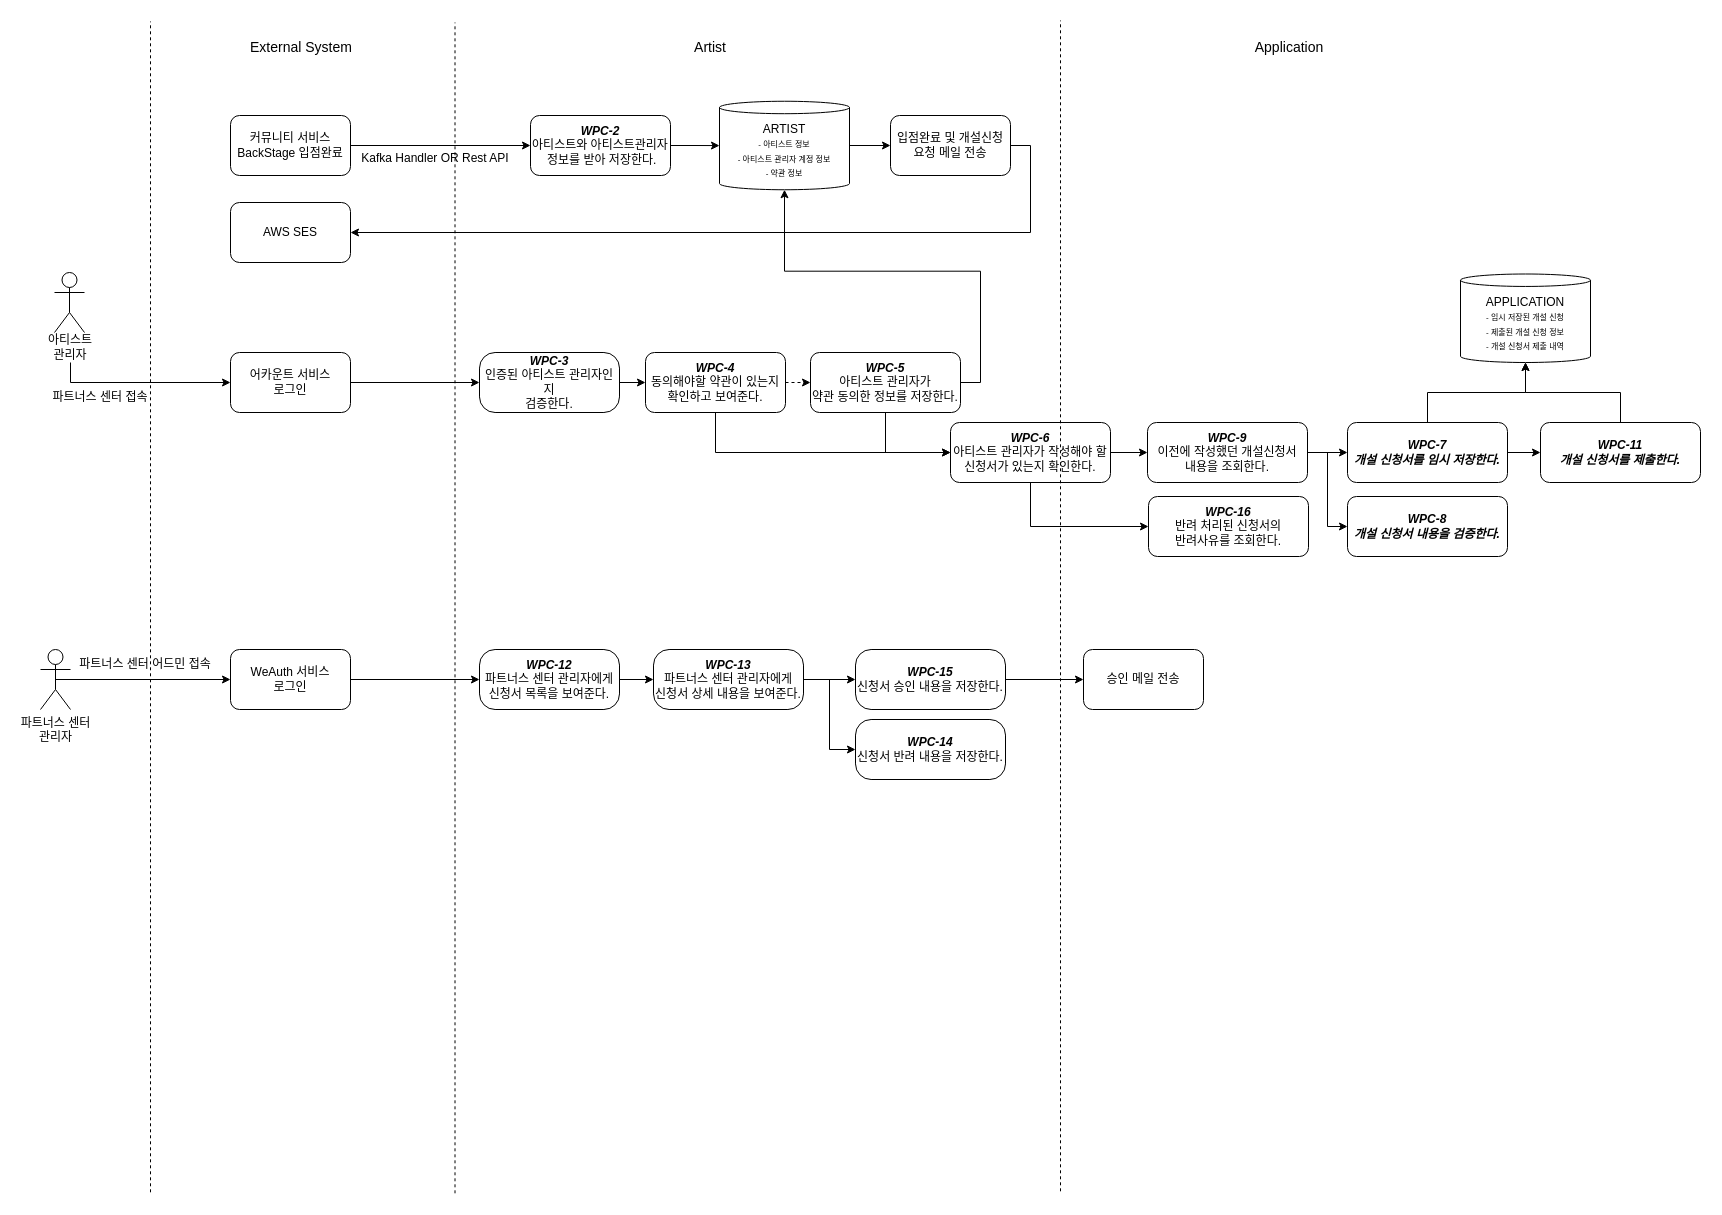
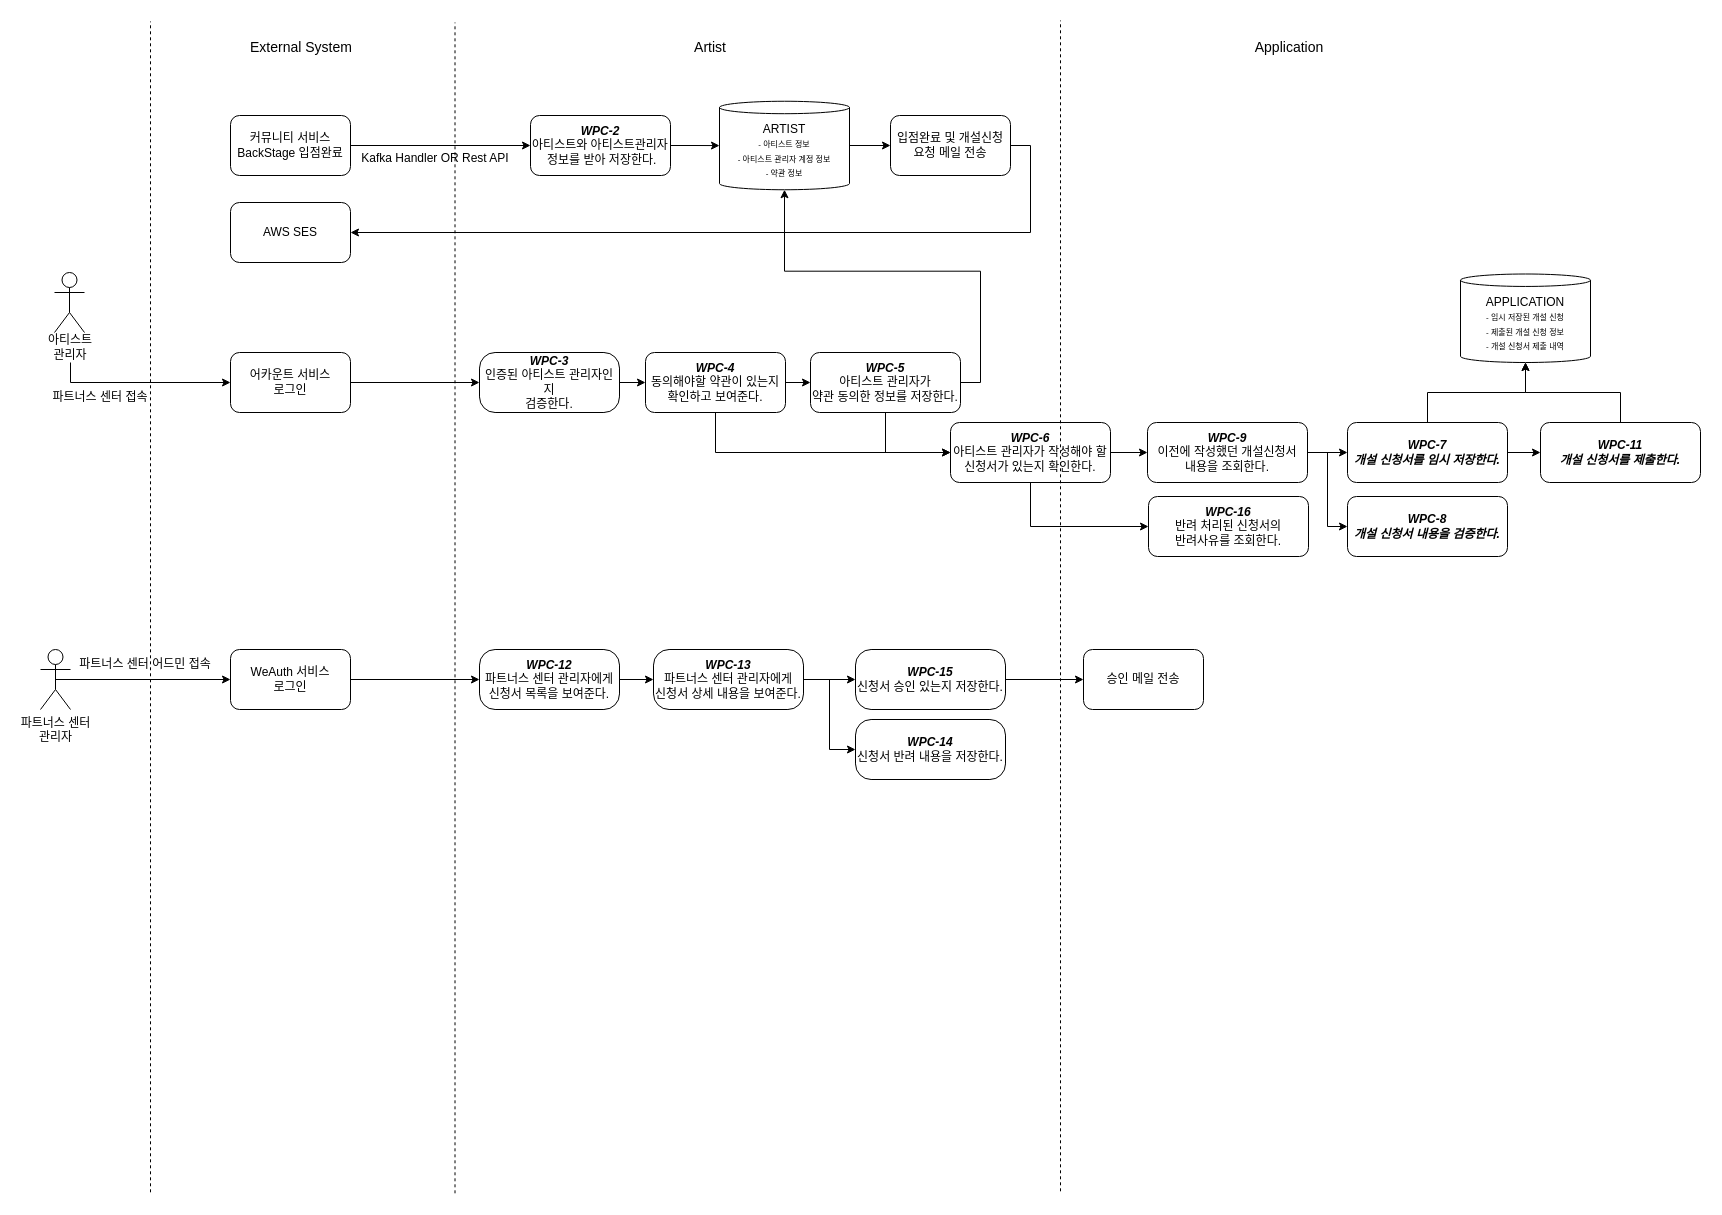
edge "WPC-4 동의해야할 약관이 있는지 확인하고 보여준다." -> "WPC-5 아티스트 관리자가 약관 동의한 정보를 저장한다.": style dashed -> solid
node "WPC-15 신청서 승인 내용을 저장한다.": label "WPC-15 신청서 승인 내용을 저장한다." -> "WPC-15 신청서 승인 있는지 저장한다."
